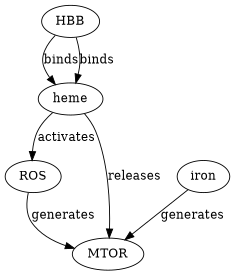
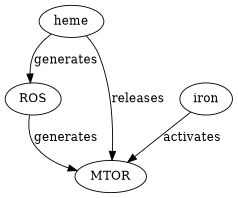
node "HBB": removed
edge "heme" -> "ROS": label "activates" -> "generates"
edge "iron" -> "MTOR": label "generates" -> "activates"
